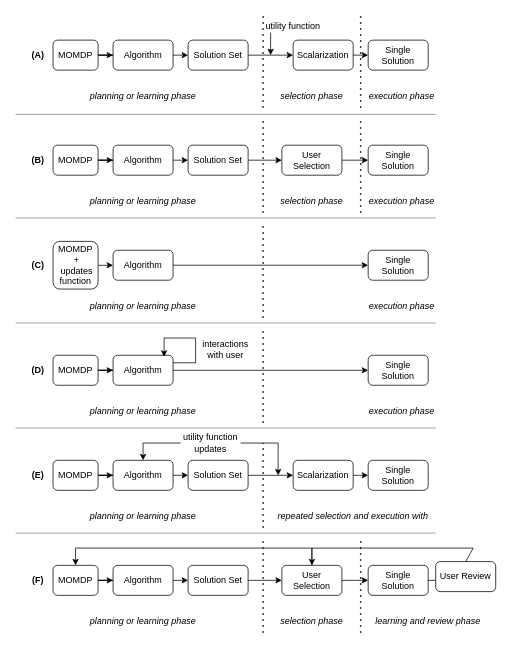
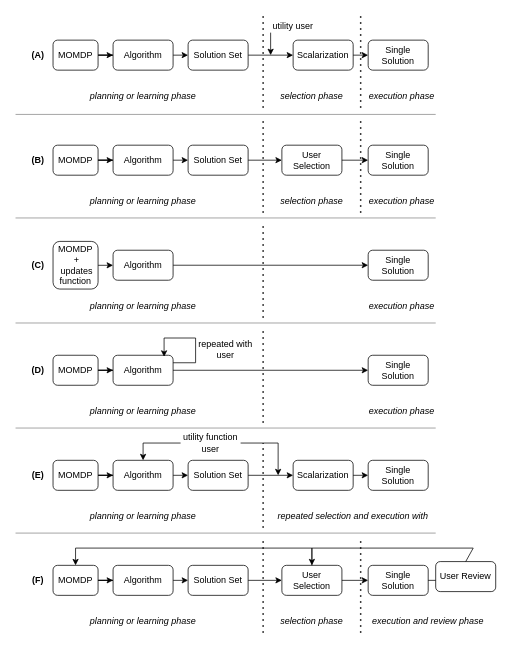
node "utility function": label "utility function" -> "utility user"
node "interactions with user": label "interactions with user" -> "repeated with user"
node "utility function updates": label "utility function updates" -> "utility function user"
node "learning and review phase": label "learning and review phase" -> "execution and review phase"
